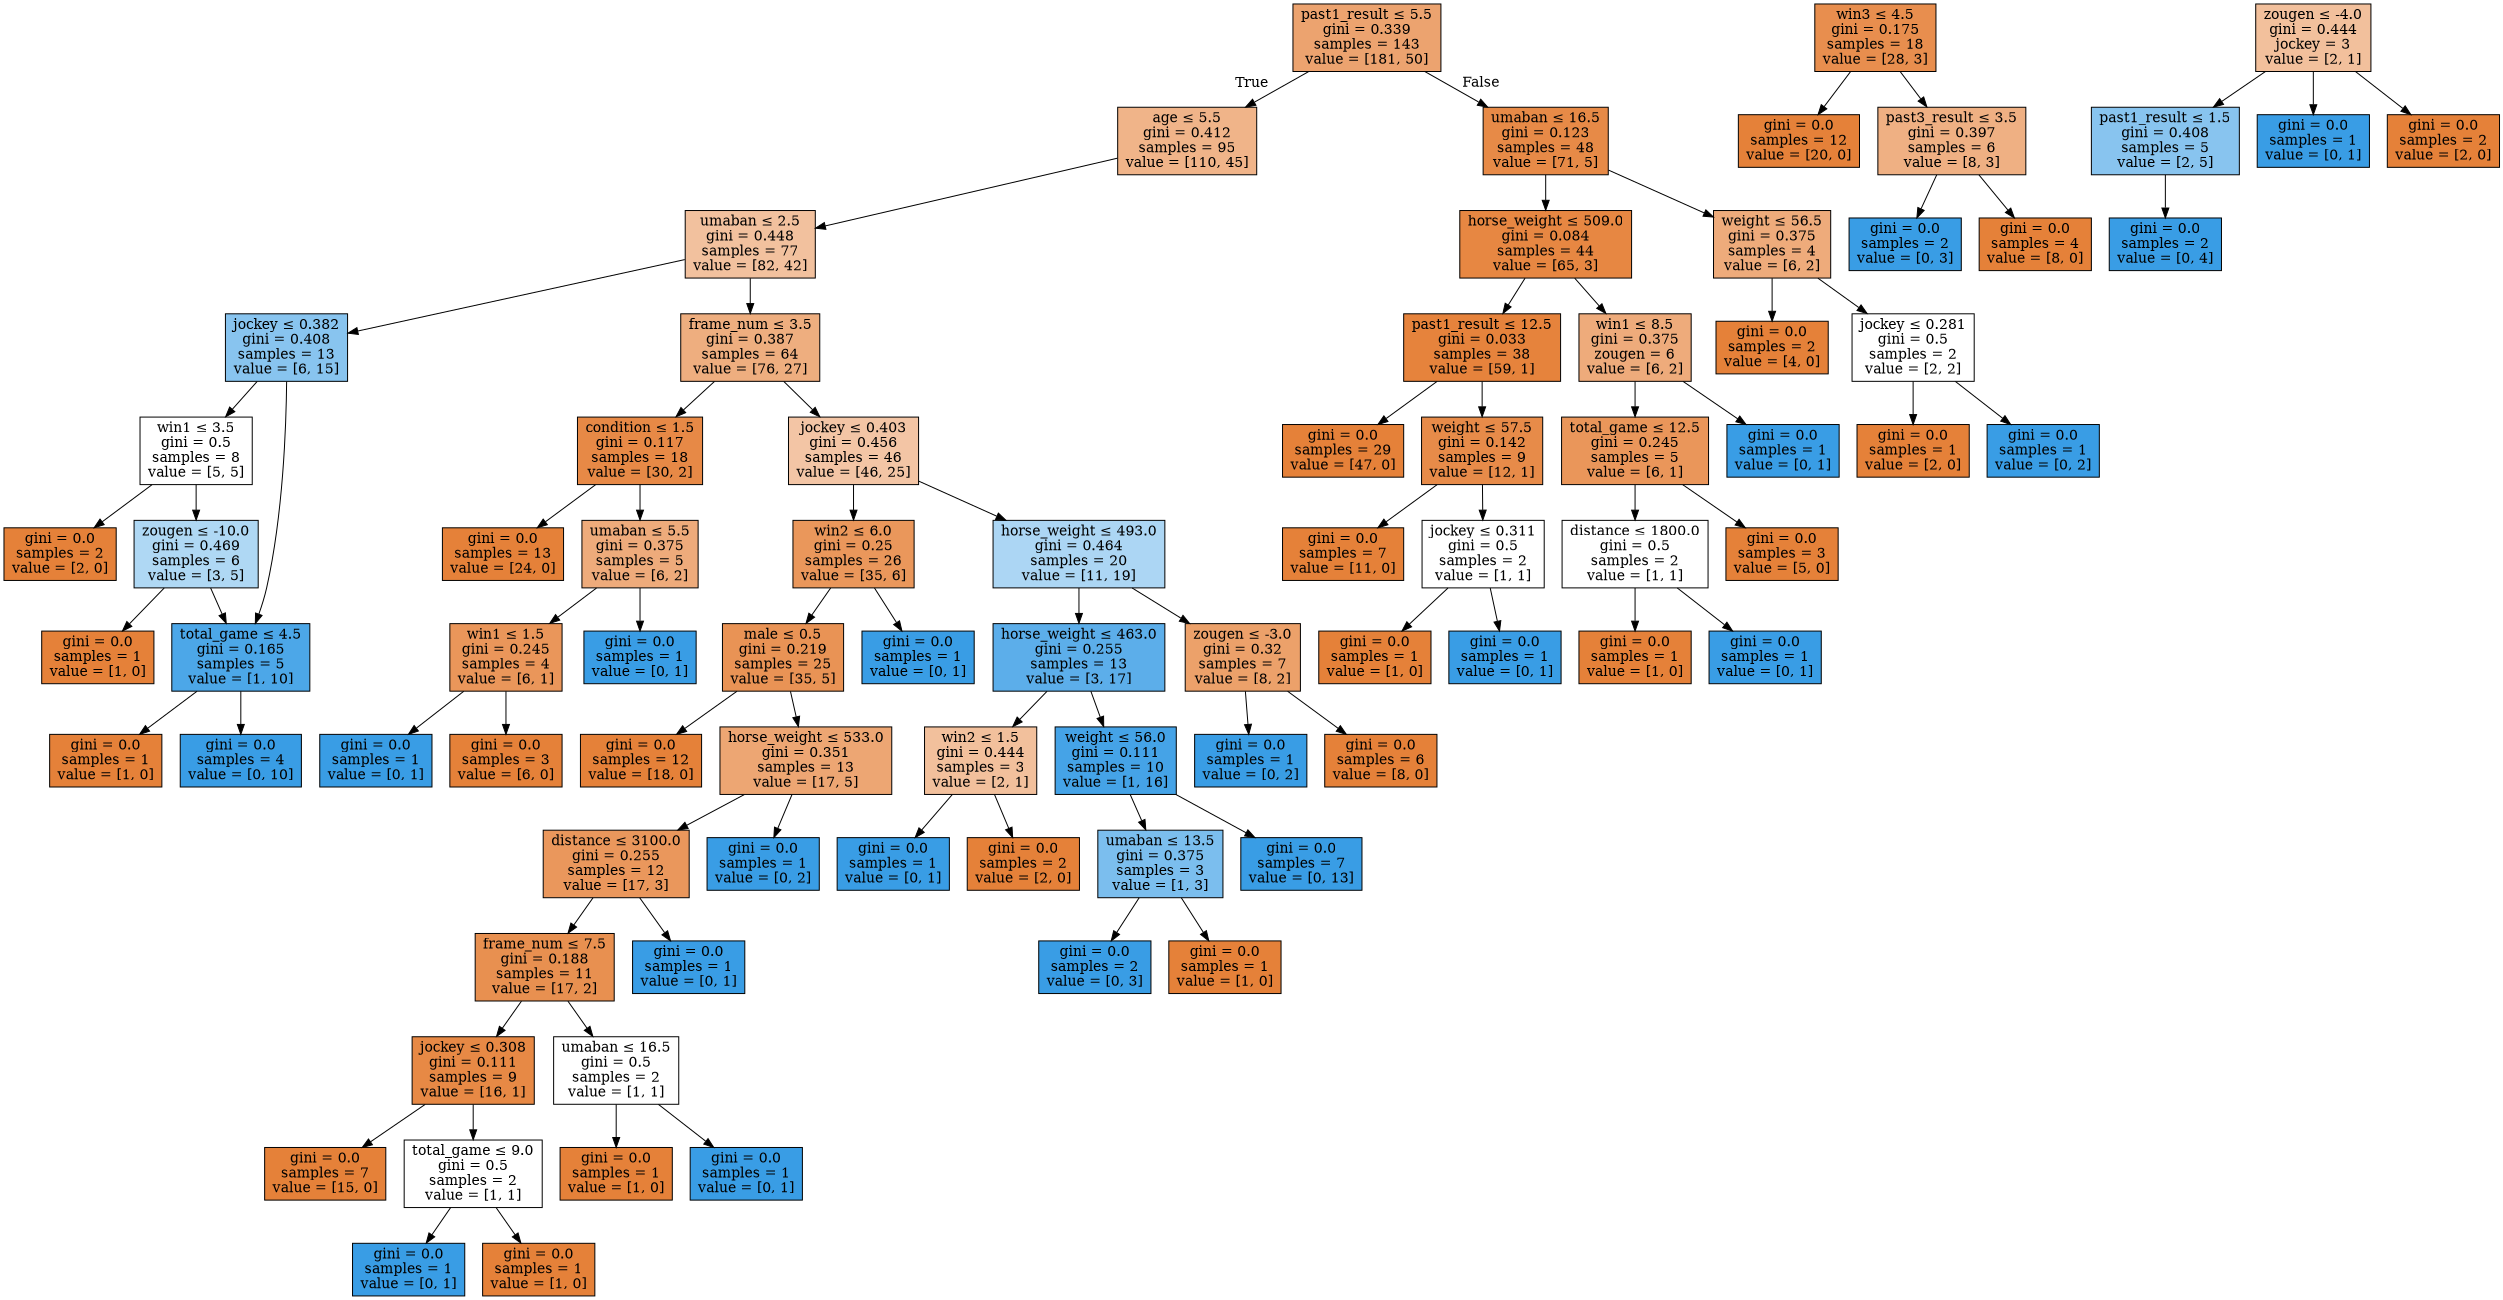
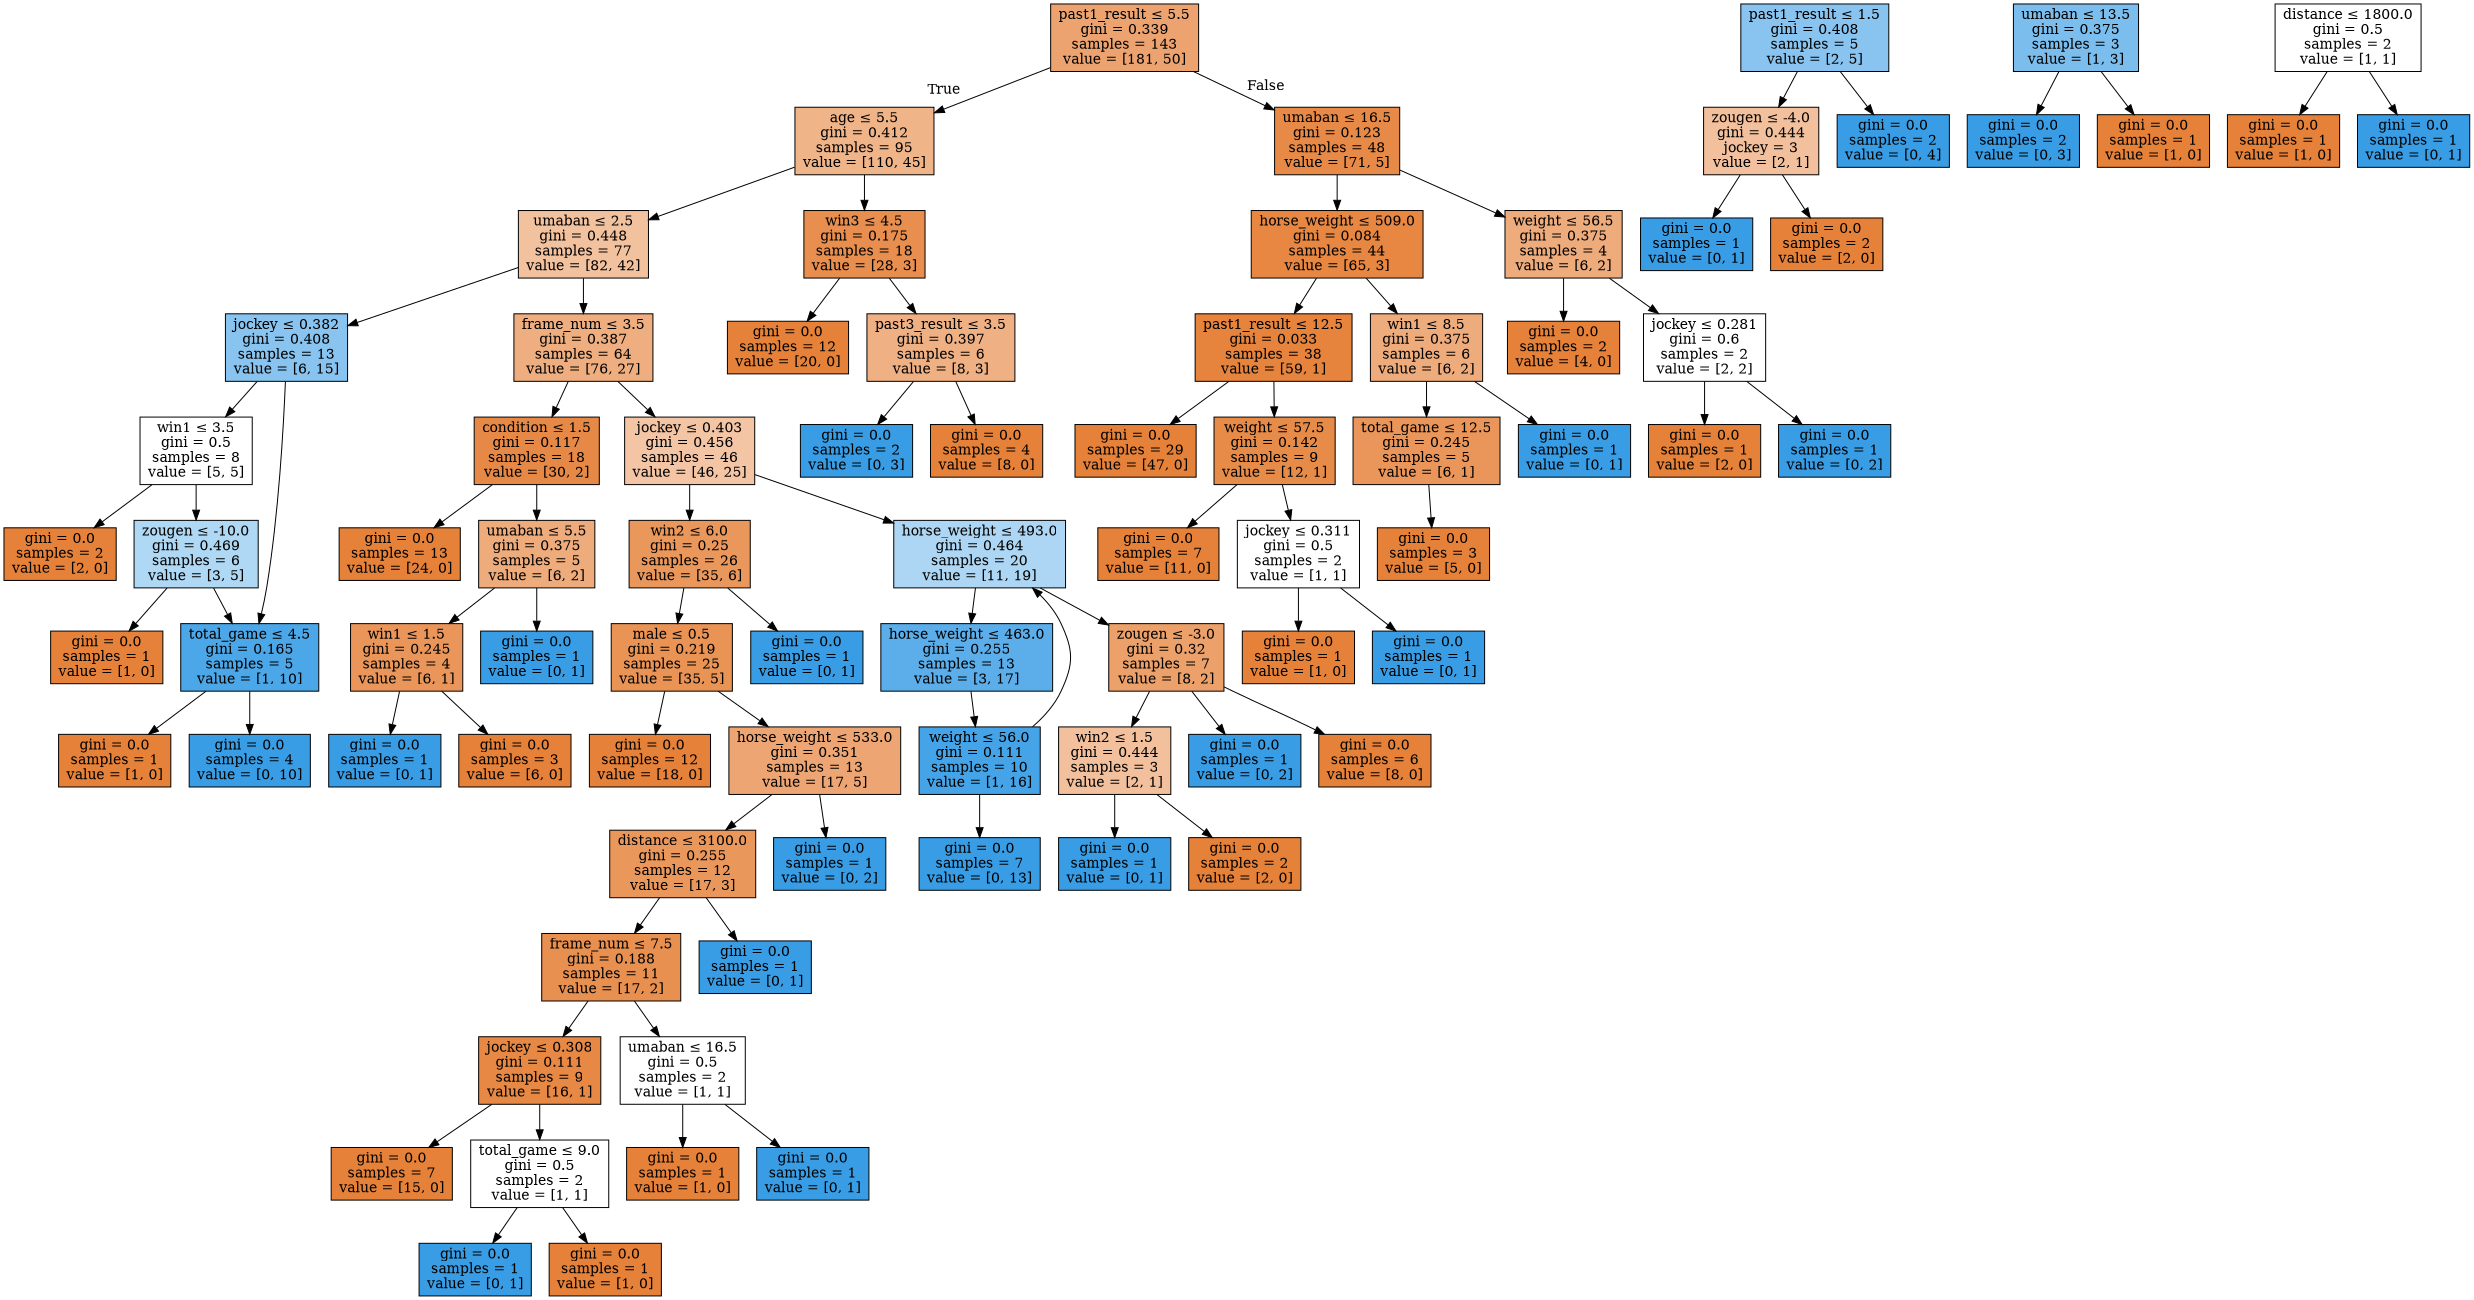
edge "zougen ≤ -4.0" -> "past1_result ≤ 1.5": reversed
edge "age ≤ 5.5" -> "win3 ≤ 4.5": added
node "jockey ≤ 0.281": text "gini = 0.5" -> "gini = 0.6"
node "win1 ≤ 8.5": text "zougen = 6" -> "samples = 6"
edge "total_game ≤ 12.5" -> "distance ≤ 1800.0": removed
edge "horse_weight ≤ 463.0" -> "win2 ≤ 1.5": now "zougen ≤ -3.0" -> "win2 ≤ 1.5"
edge "weight ≤ 56.0" -> "umaban ≤ 13.5": now "weight ≤ 56.0" -> "horse_weight ≤ 493.0"
